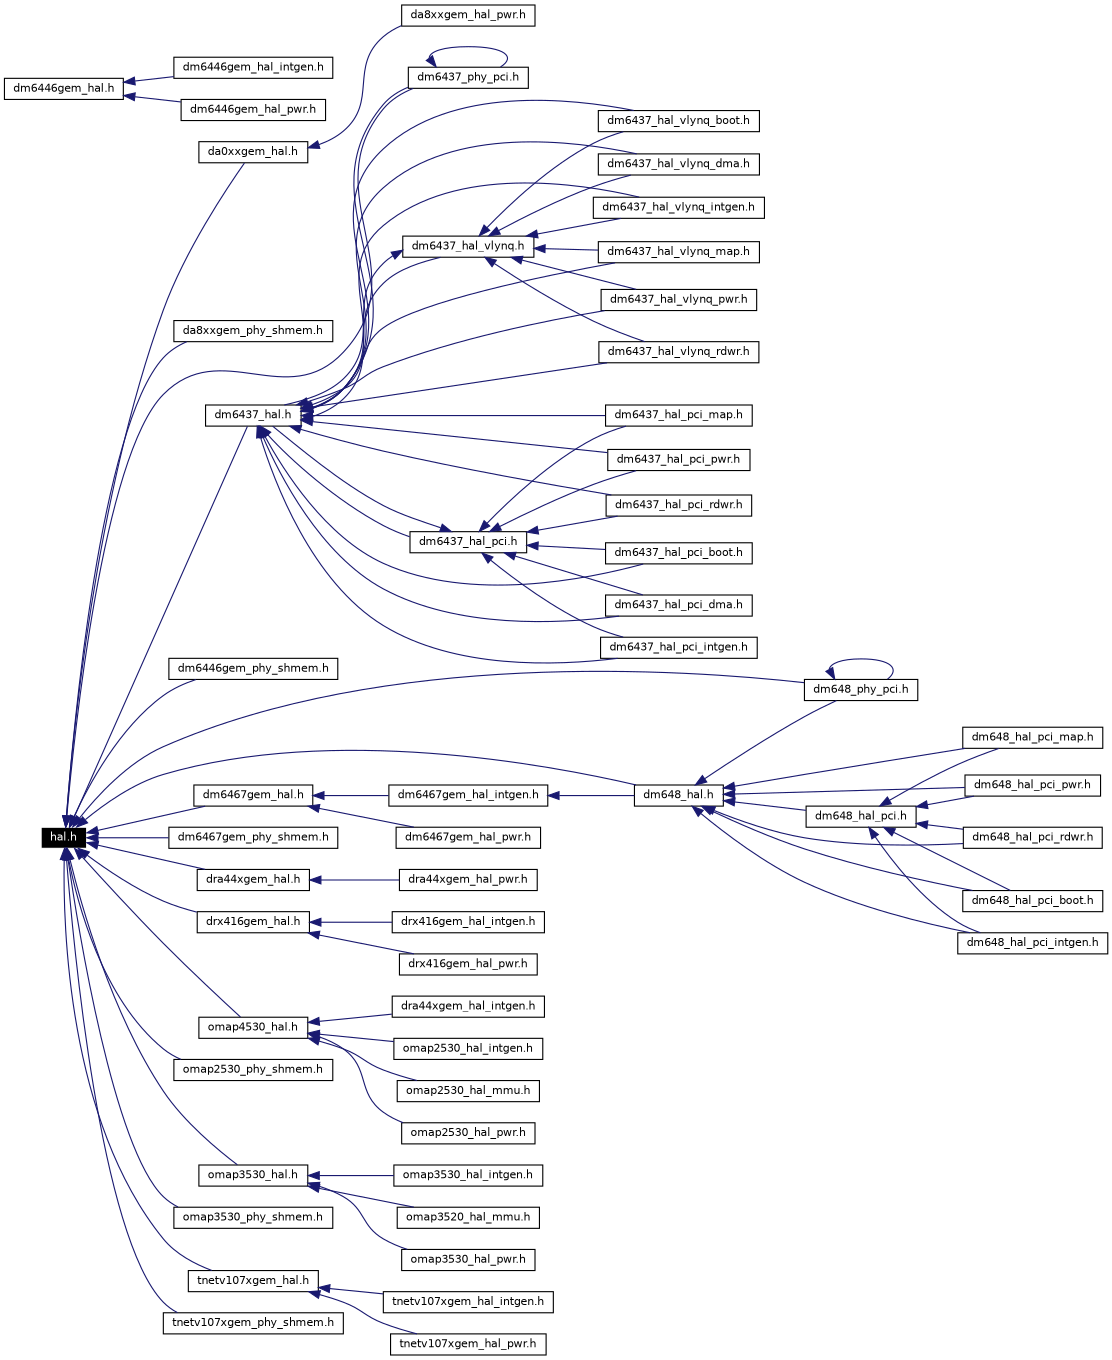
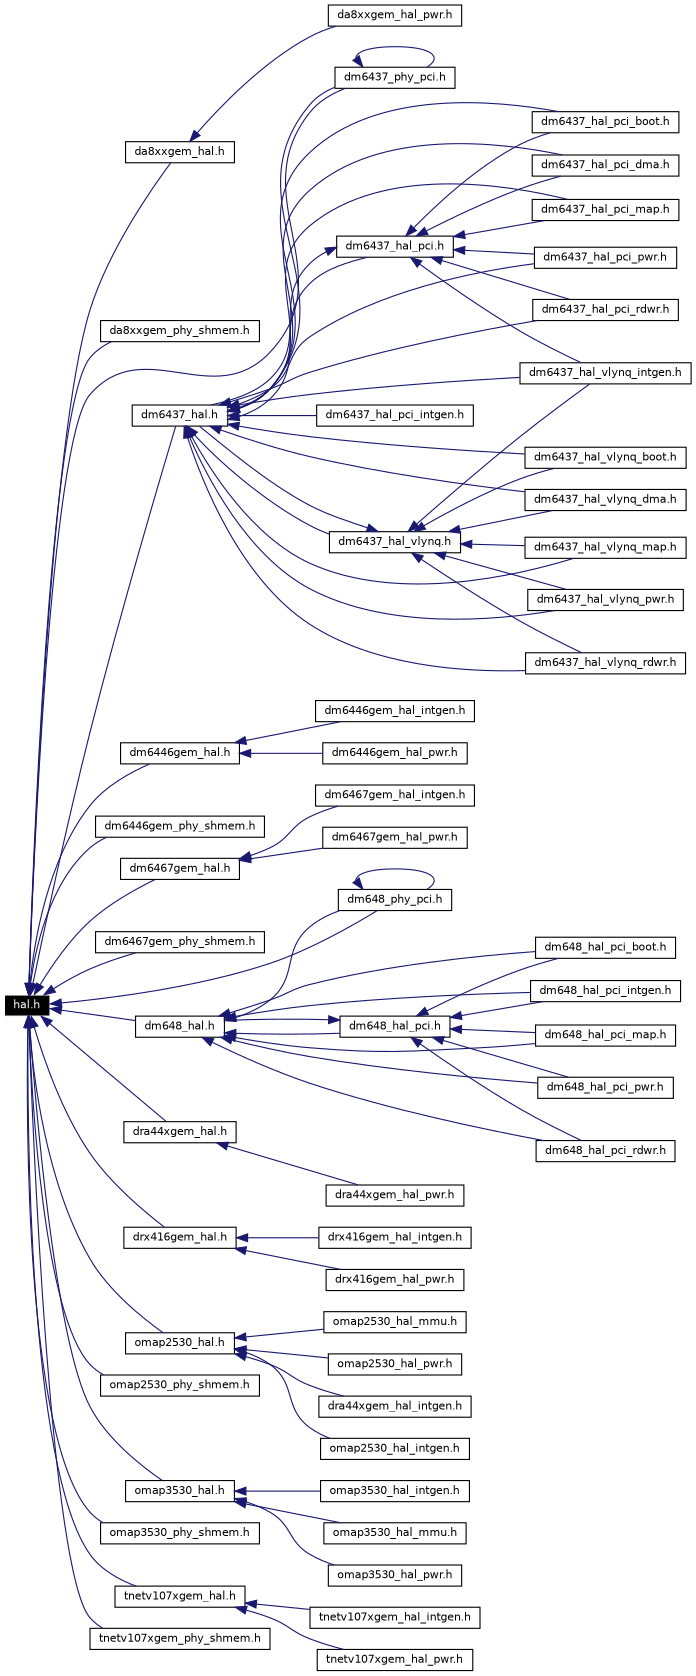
node "da0xxgem_hal.h": label "da0xxgem_hal.h" -> "da8xxgem_hal.h"
edge "dm6437_hal_pci_intgen.h" -> "dm6437_hal_pci.h": now "dm6437_hal_vlynq_intgen.h" -> "dm6437_hal_pci.h"
edge "dm648_hal.h" -> "dm6467gem_hal_intgen.h": now "dm648_hal.h" -> "dm648_hal_pci.h"
edge "dm6446gem_hal.h" -> "hal.h": added
node "omap4530_hal.h": label "omap4530_hal.h" -> "omap2530_hal.h"
node "omap3520_hal_mmu.h": label "omap3520_hal_mmu.h" -> "omap3530_hal_mmu.h"
